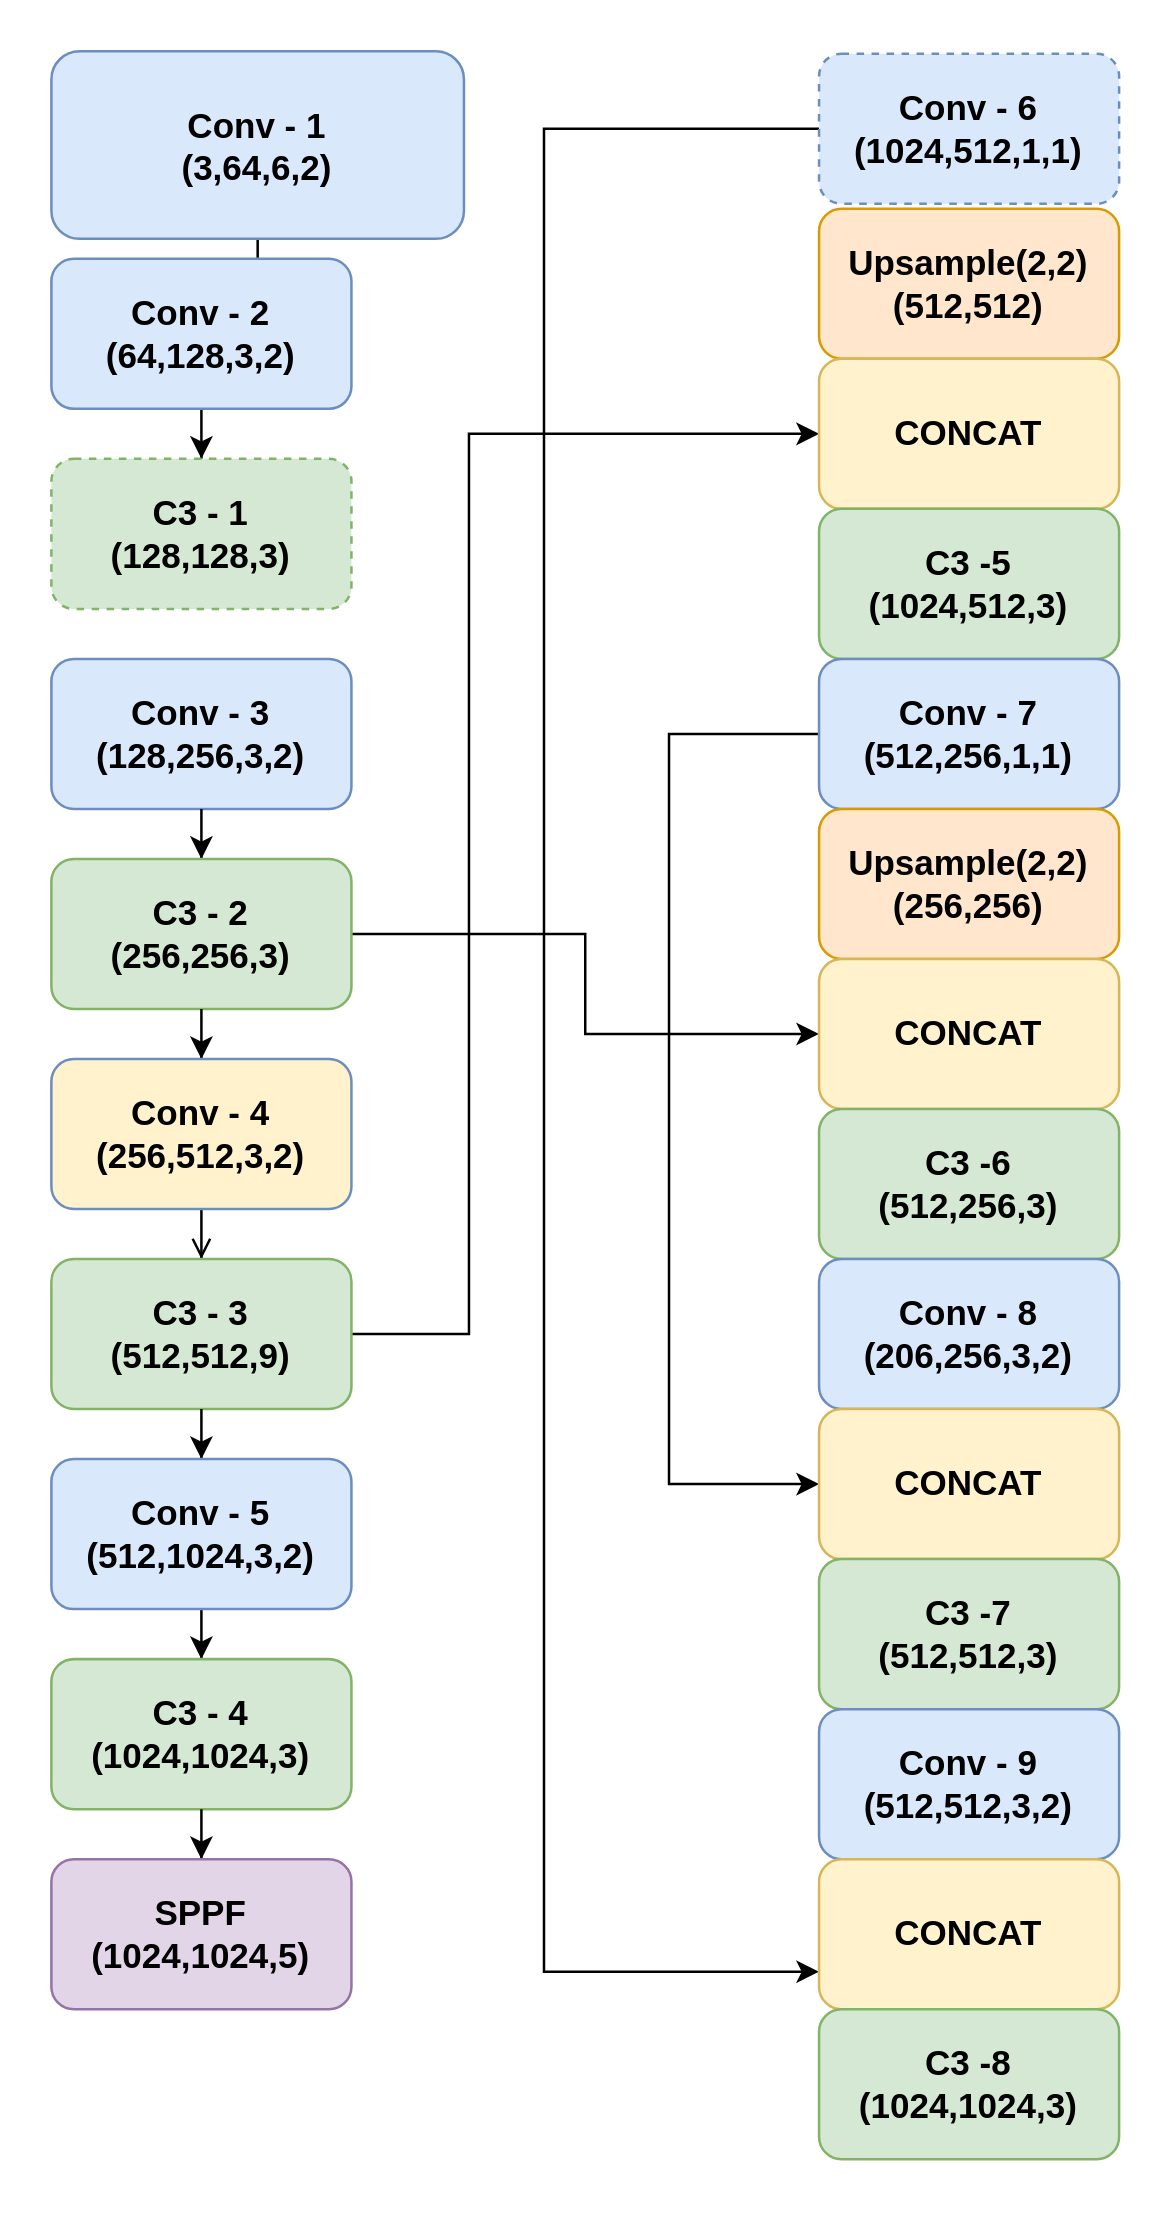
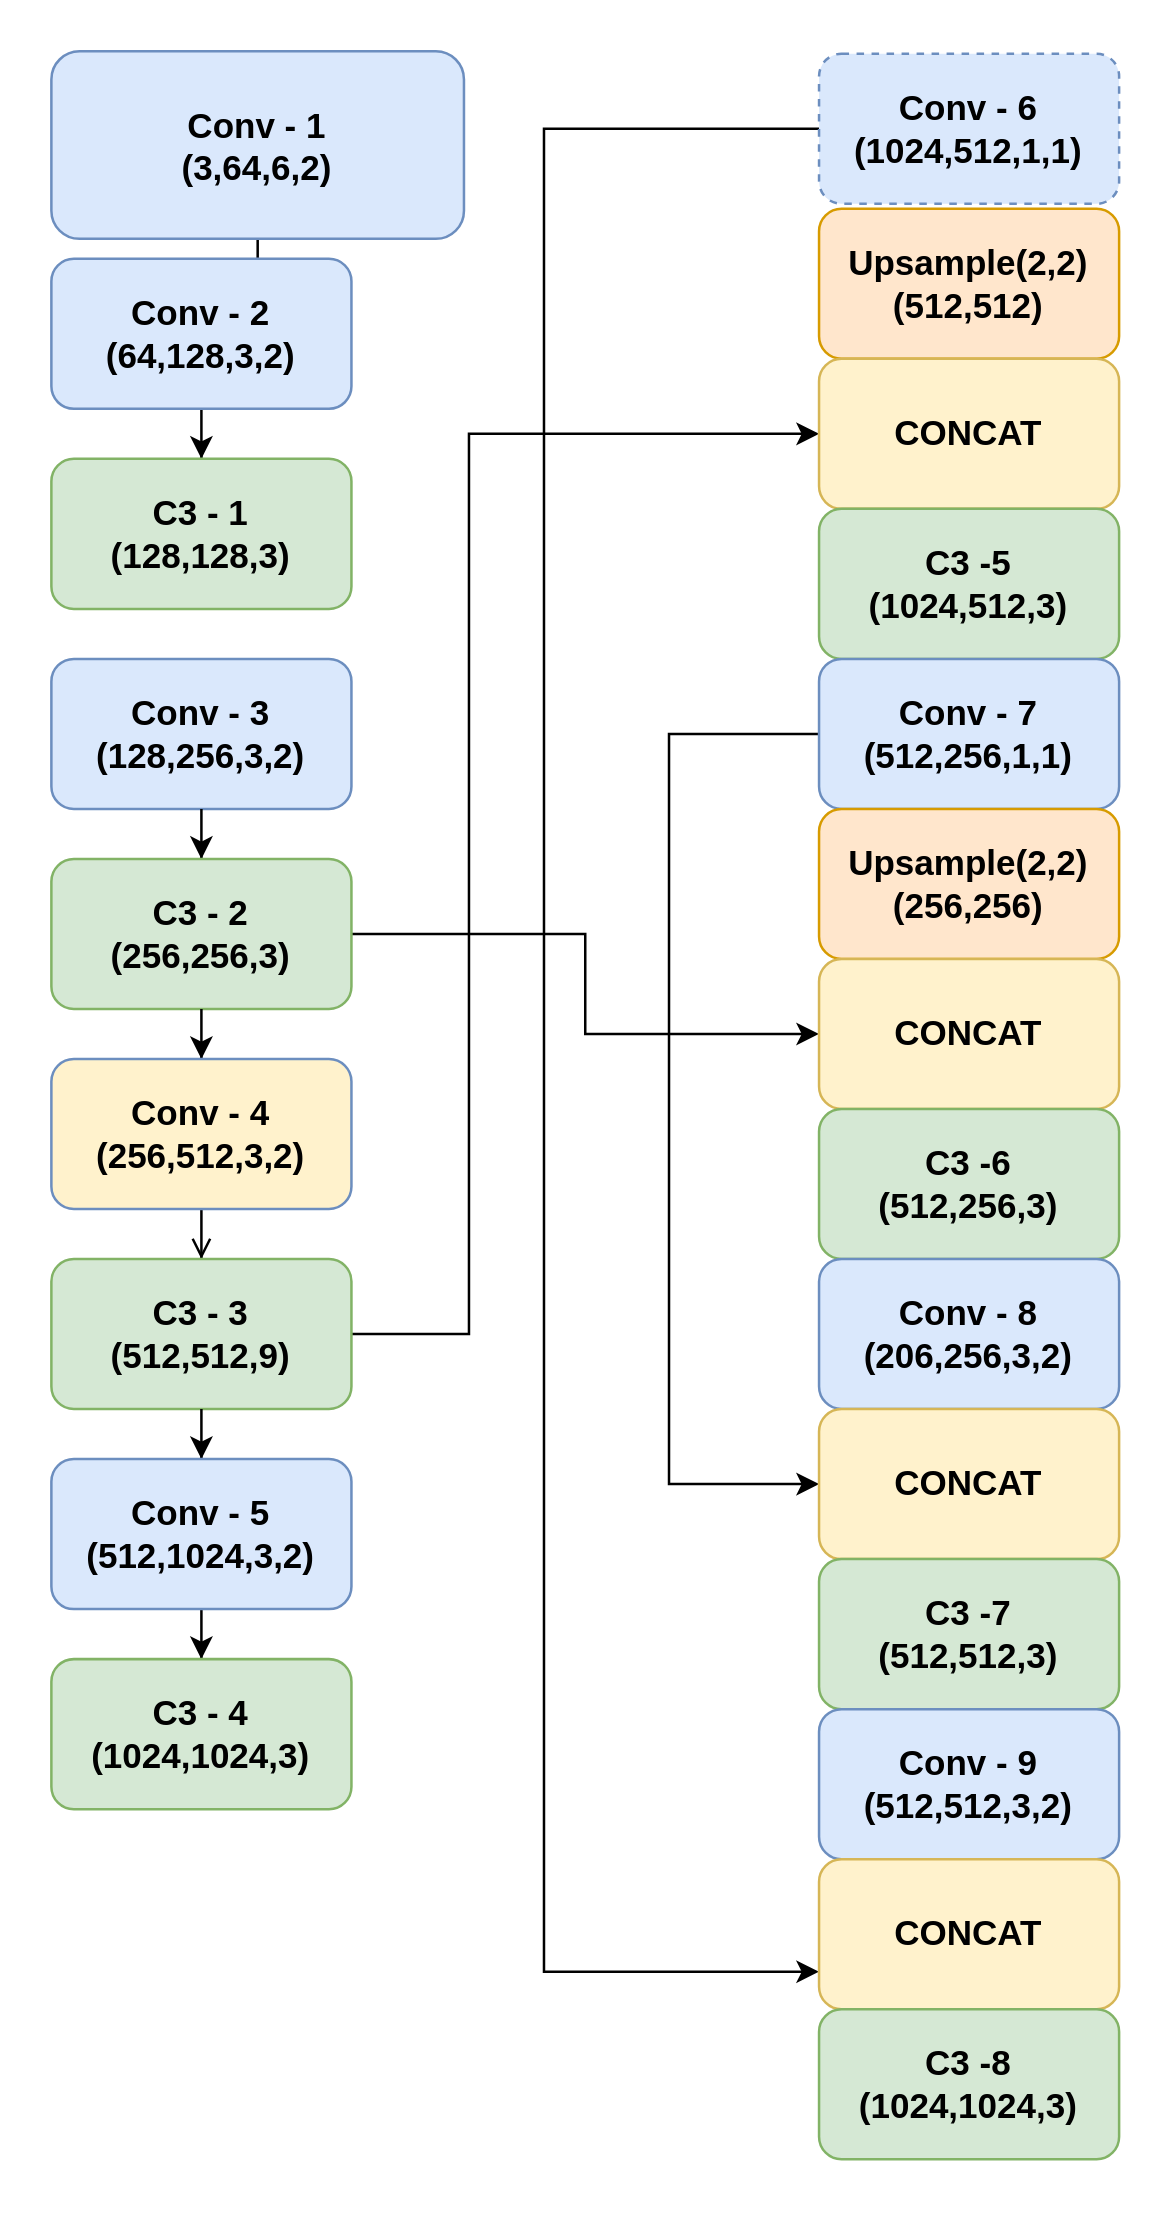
node "C3 - 1 (128,128,3)": style dashed -> solid
edge "C3 - 4 (1024,1024,3)" -> "SPPF (1024,1024,5)": removed
node "SPPF (1024,1024,5)": removed
